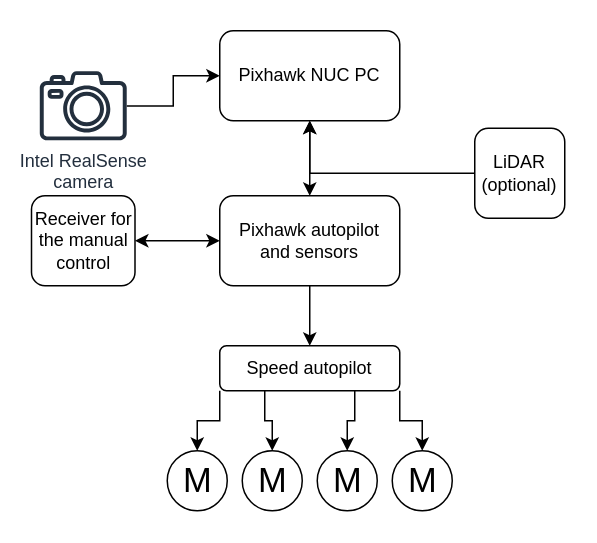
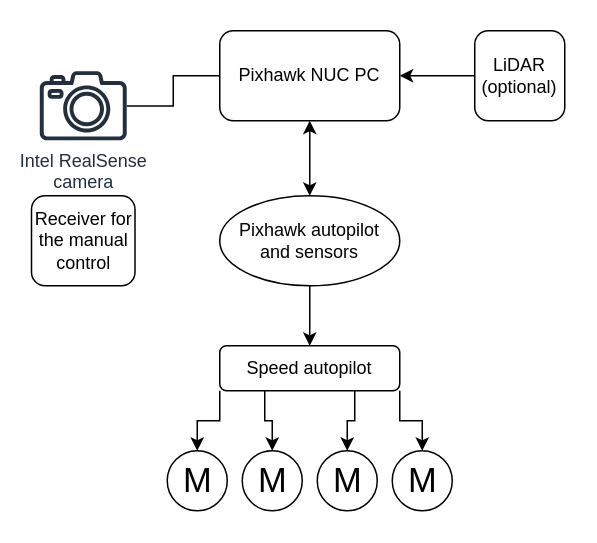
edge "Intel RealSense camera" -> "Pixhawk NUC PC": arrowhead classic -> none
node "LiDAR (optional)": moved (520, 173) -> (520, 76)
edge "Receiver for the manual control" -- "Pixhawk autopilot and sensors": removed
node "Pixhawk autopilot and sensors": shape rounded rectangle -> ellipse
